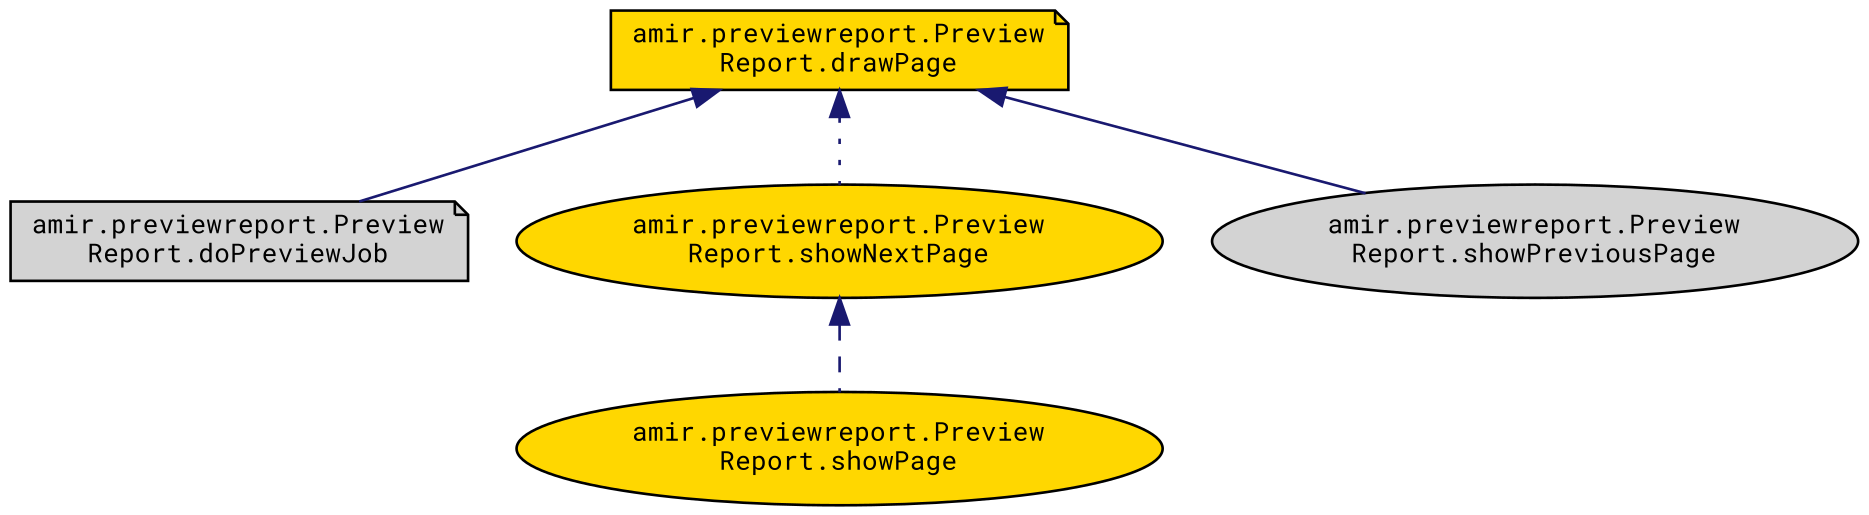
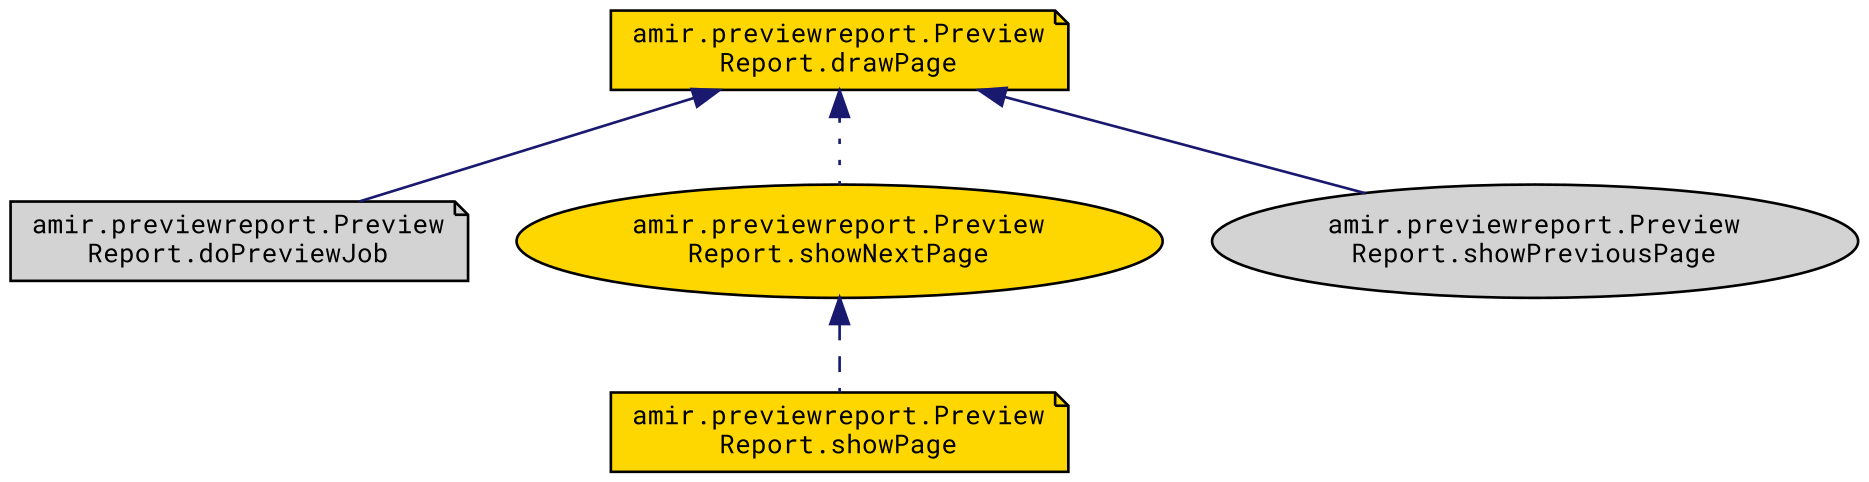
node "amir.previewreport.Preview Report.showPage": shape ellipse -> note
